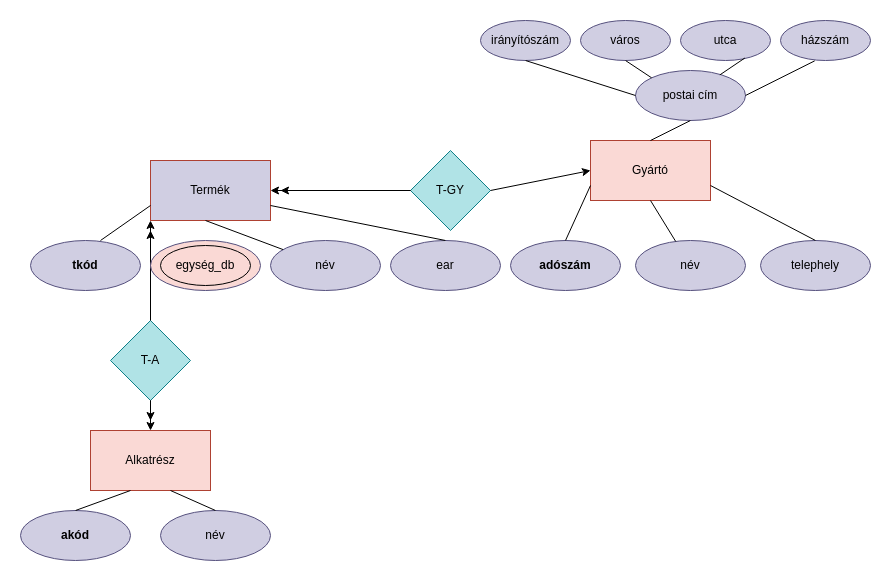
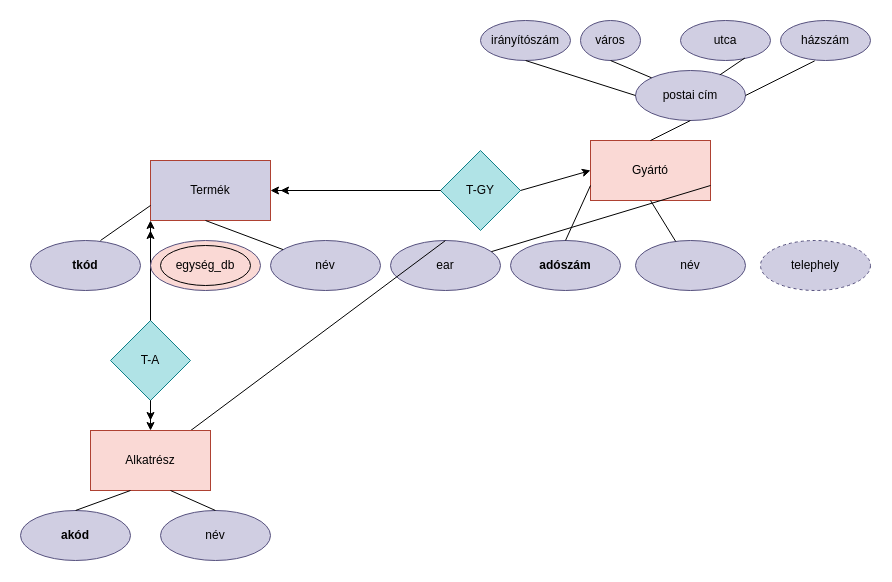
node "város": size 90x40 -> 60x40
node "T-GY": moved (451, 191) -> (481, 191)
edge "Gyártó" -- "telephely": now "Gyártó" -- "ear"
edge "Termék" -- "ear": now "Alkatrész" -- "ear"
node "telephely": style solid -> dashed
